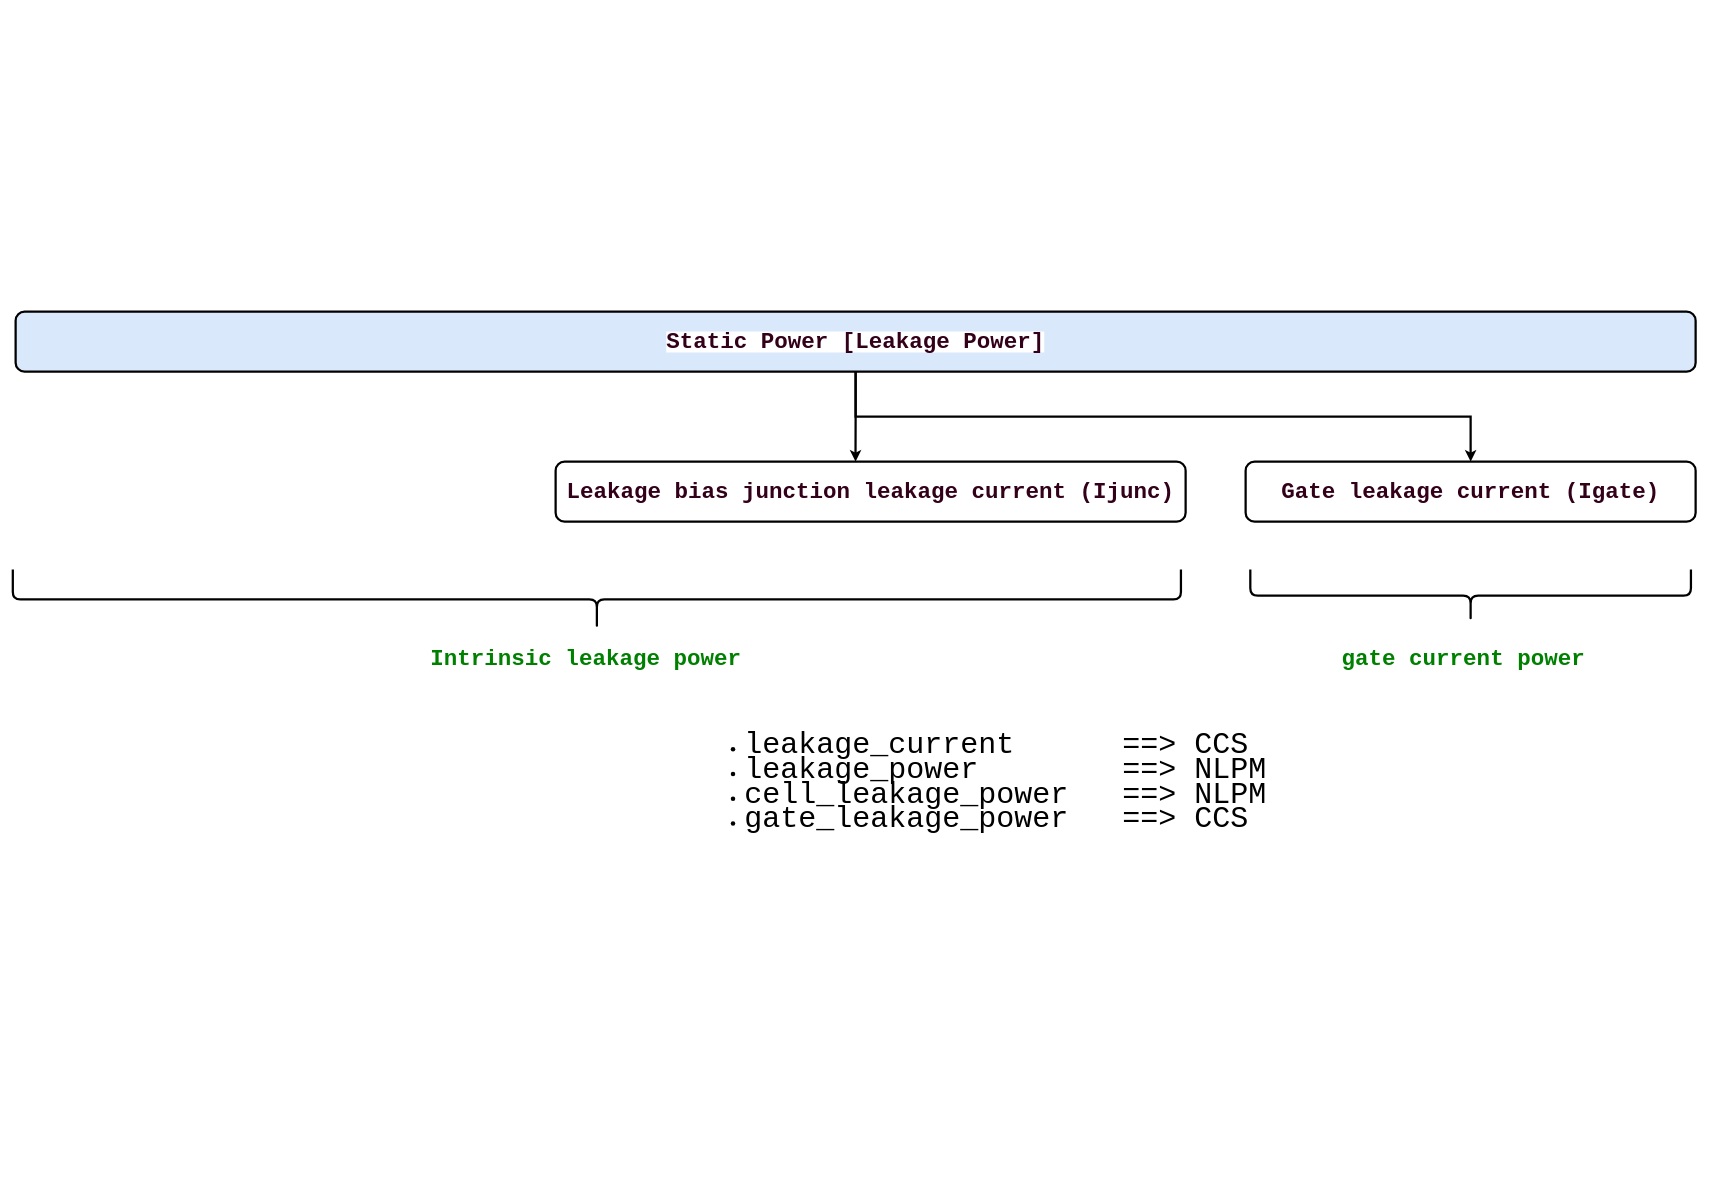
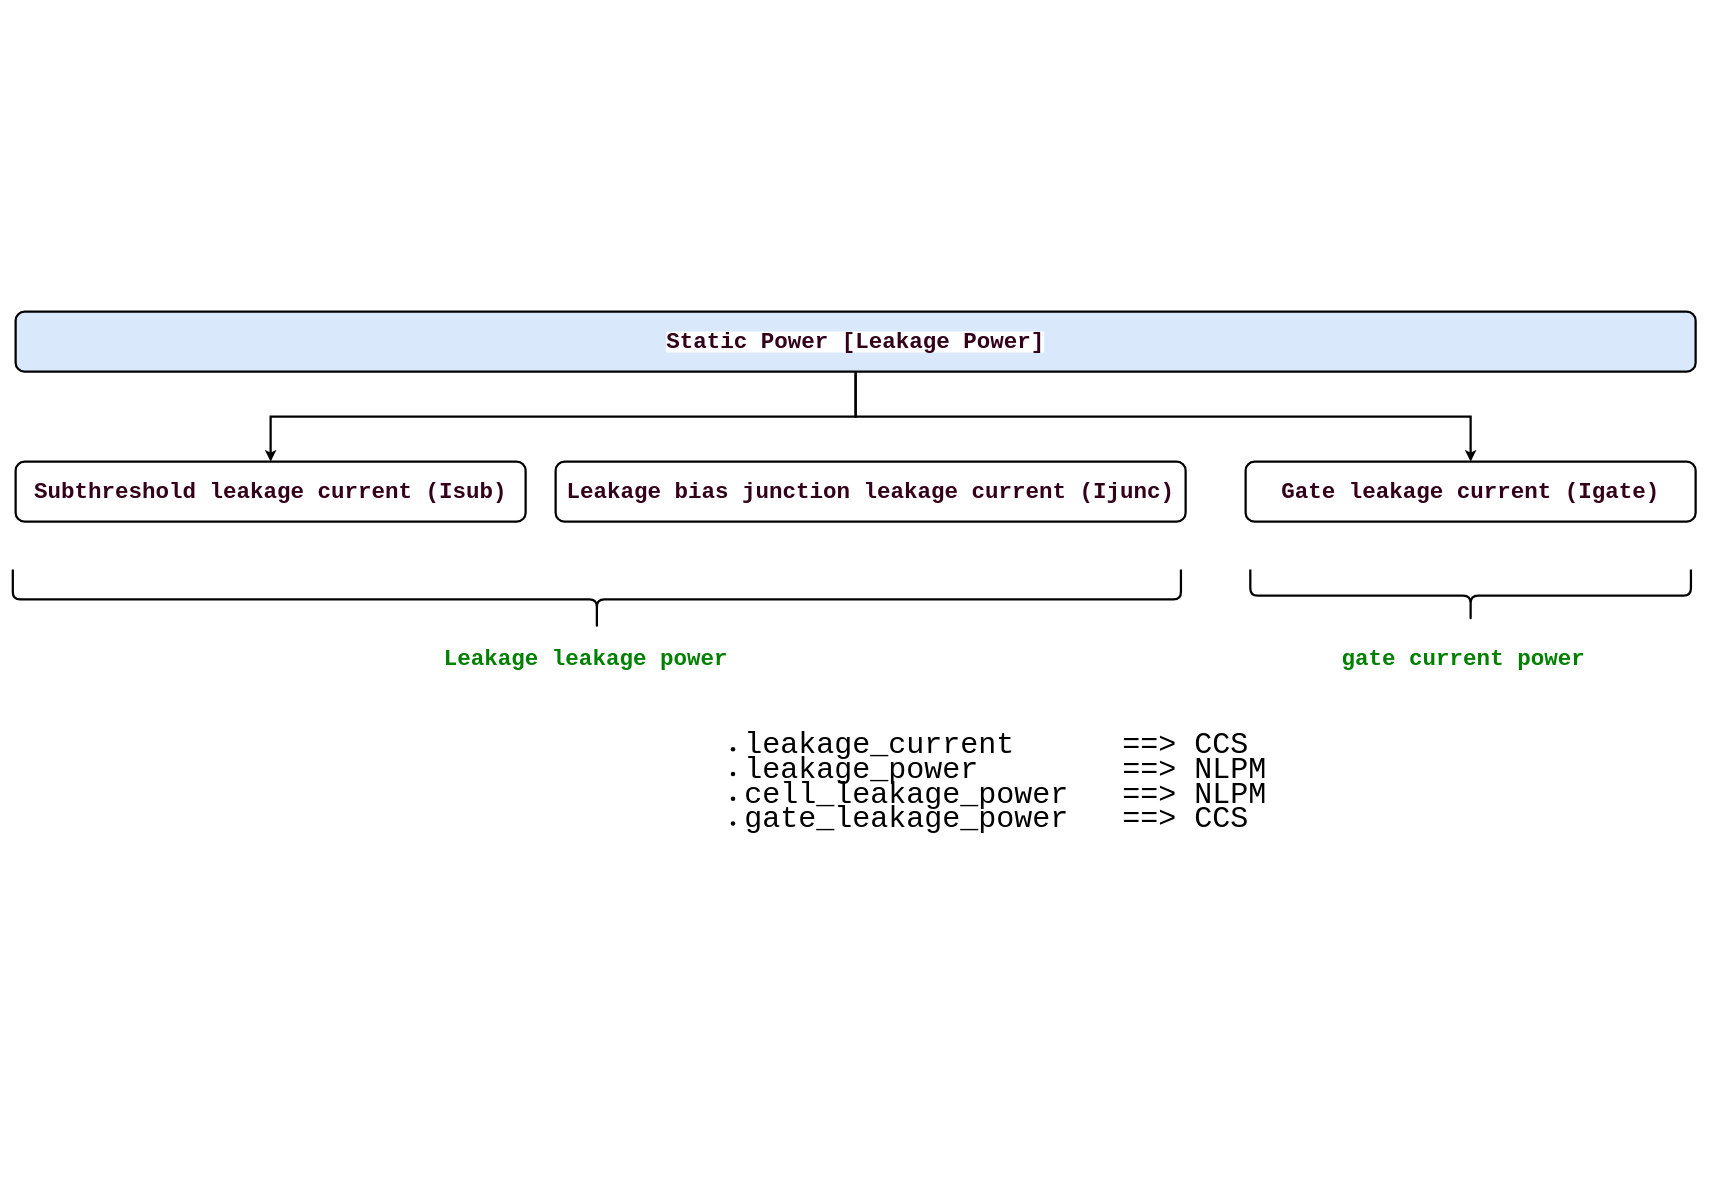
edge "Static Power [Leakage Power]" -> "Subthreshold leakage current (Isub)": added
edge "Static Power [Leakage Power]" -> "Leakage bias junction leakage current (Ijunc)": removed
node "Subthreshold leakage current (Isub)": added
node "Intrinsic leakage power": label "Intrinsic leakage power" -> "Leakage leakage power"
